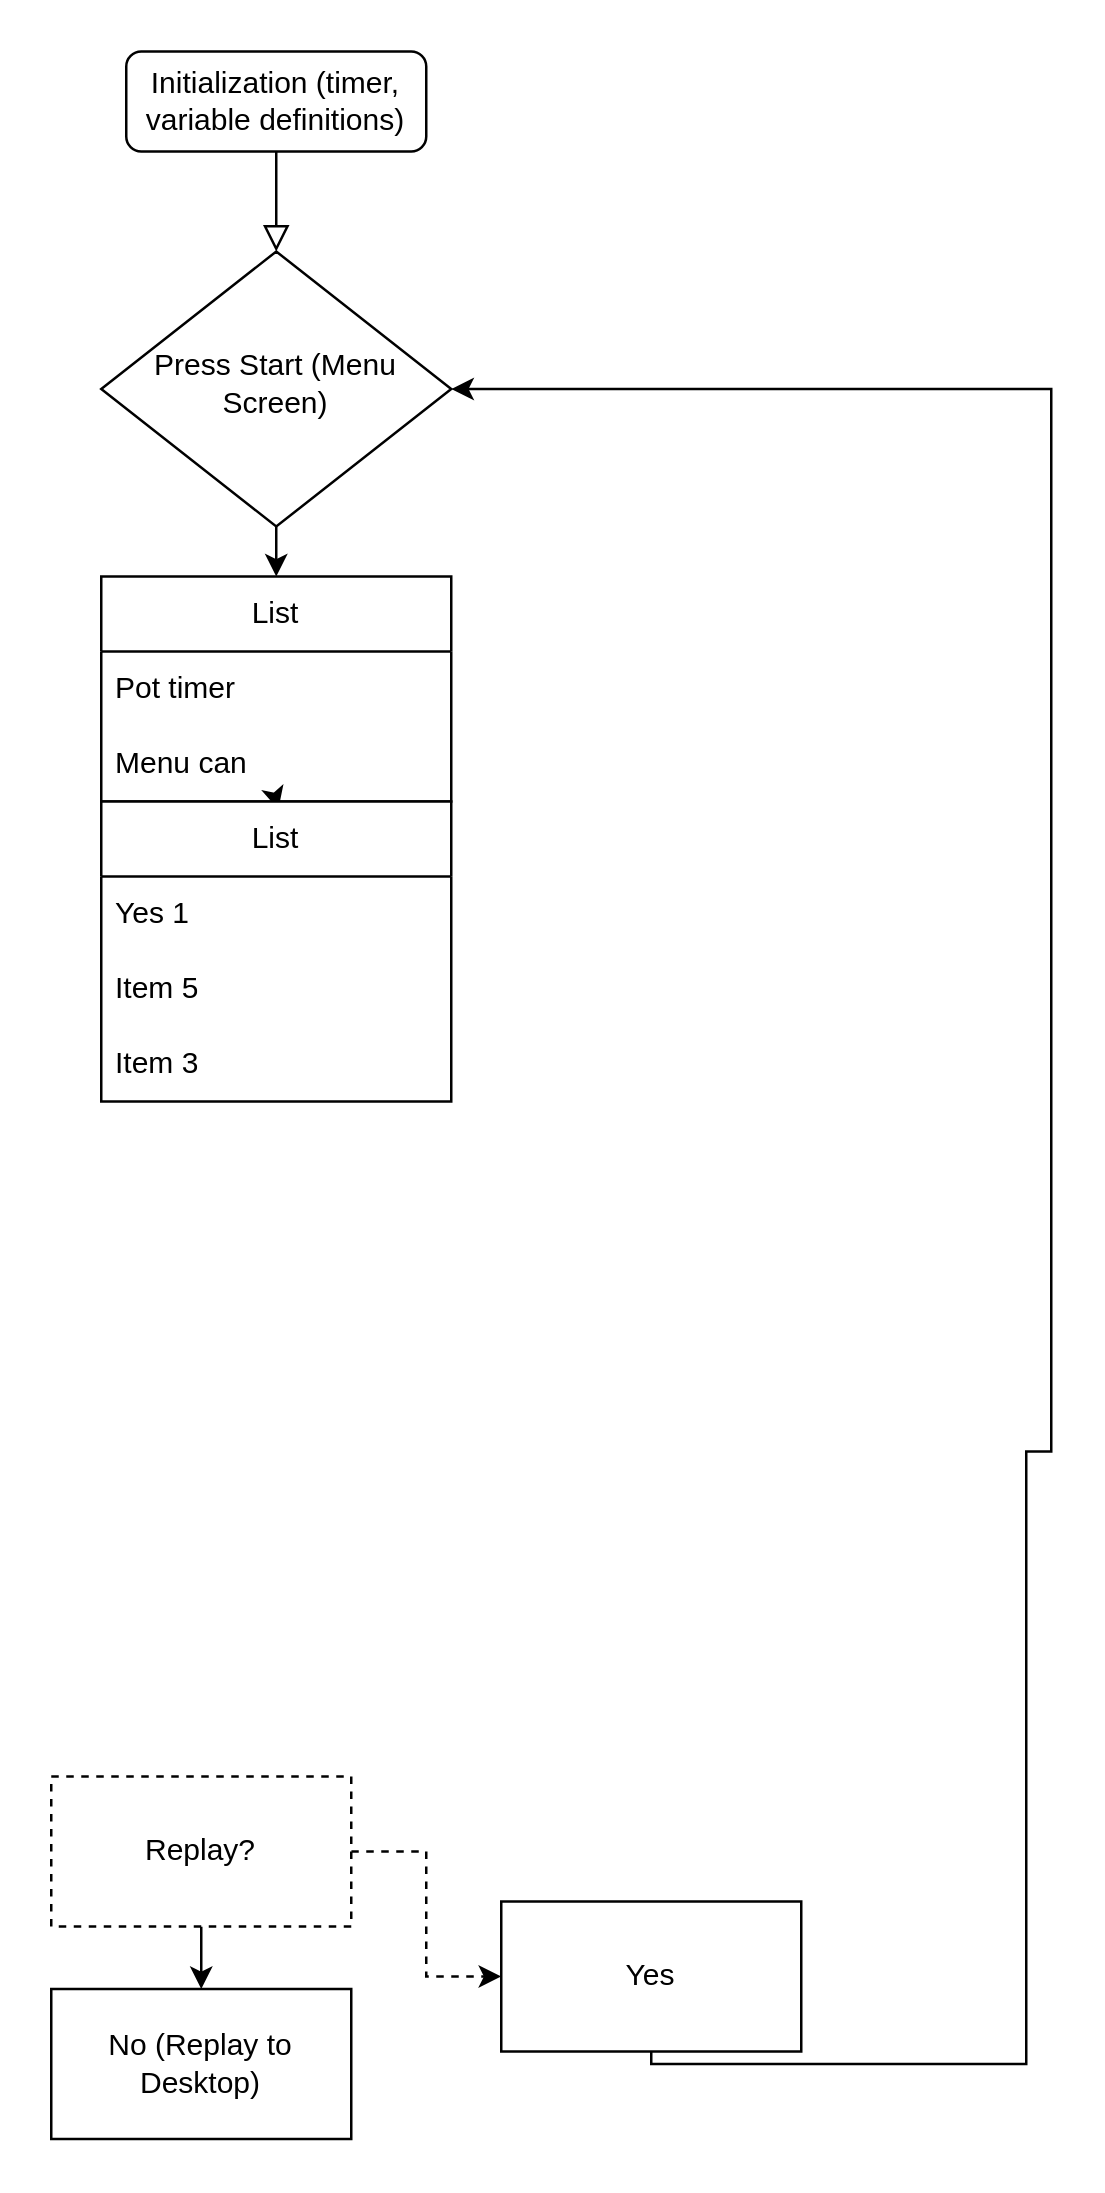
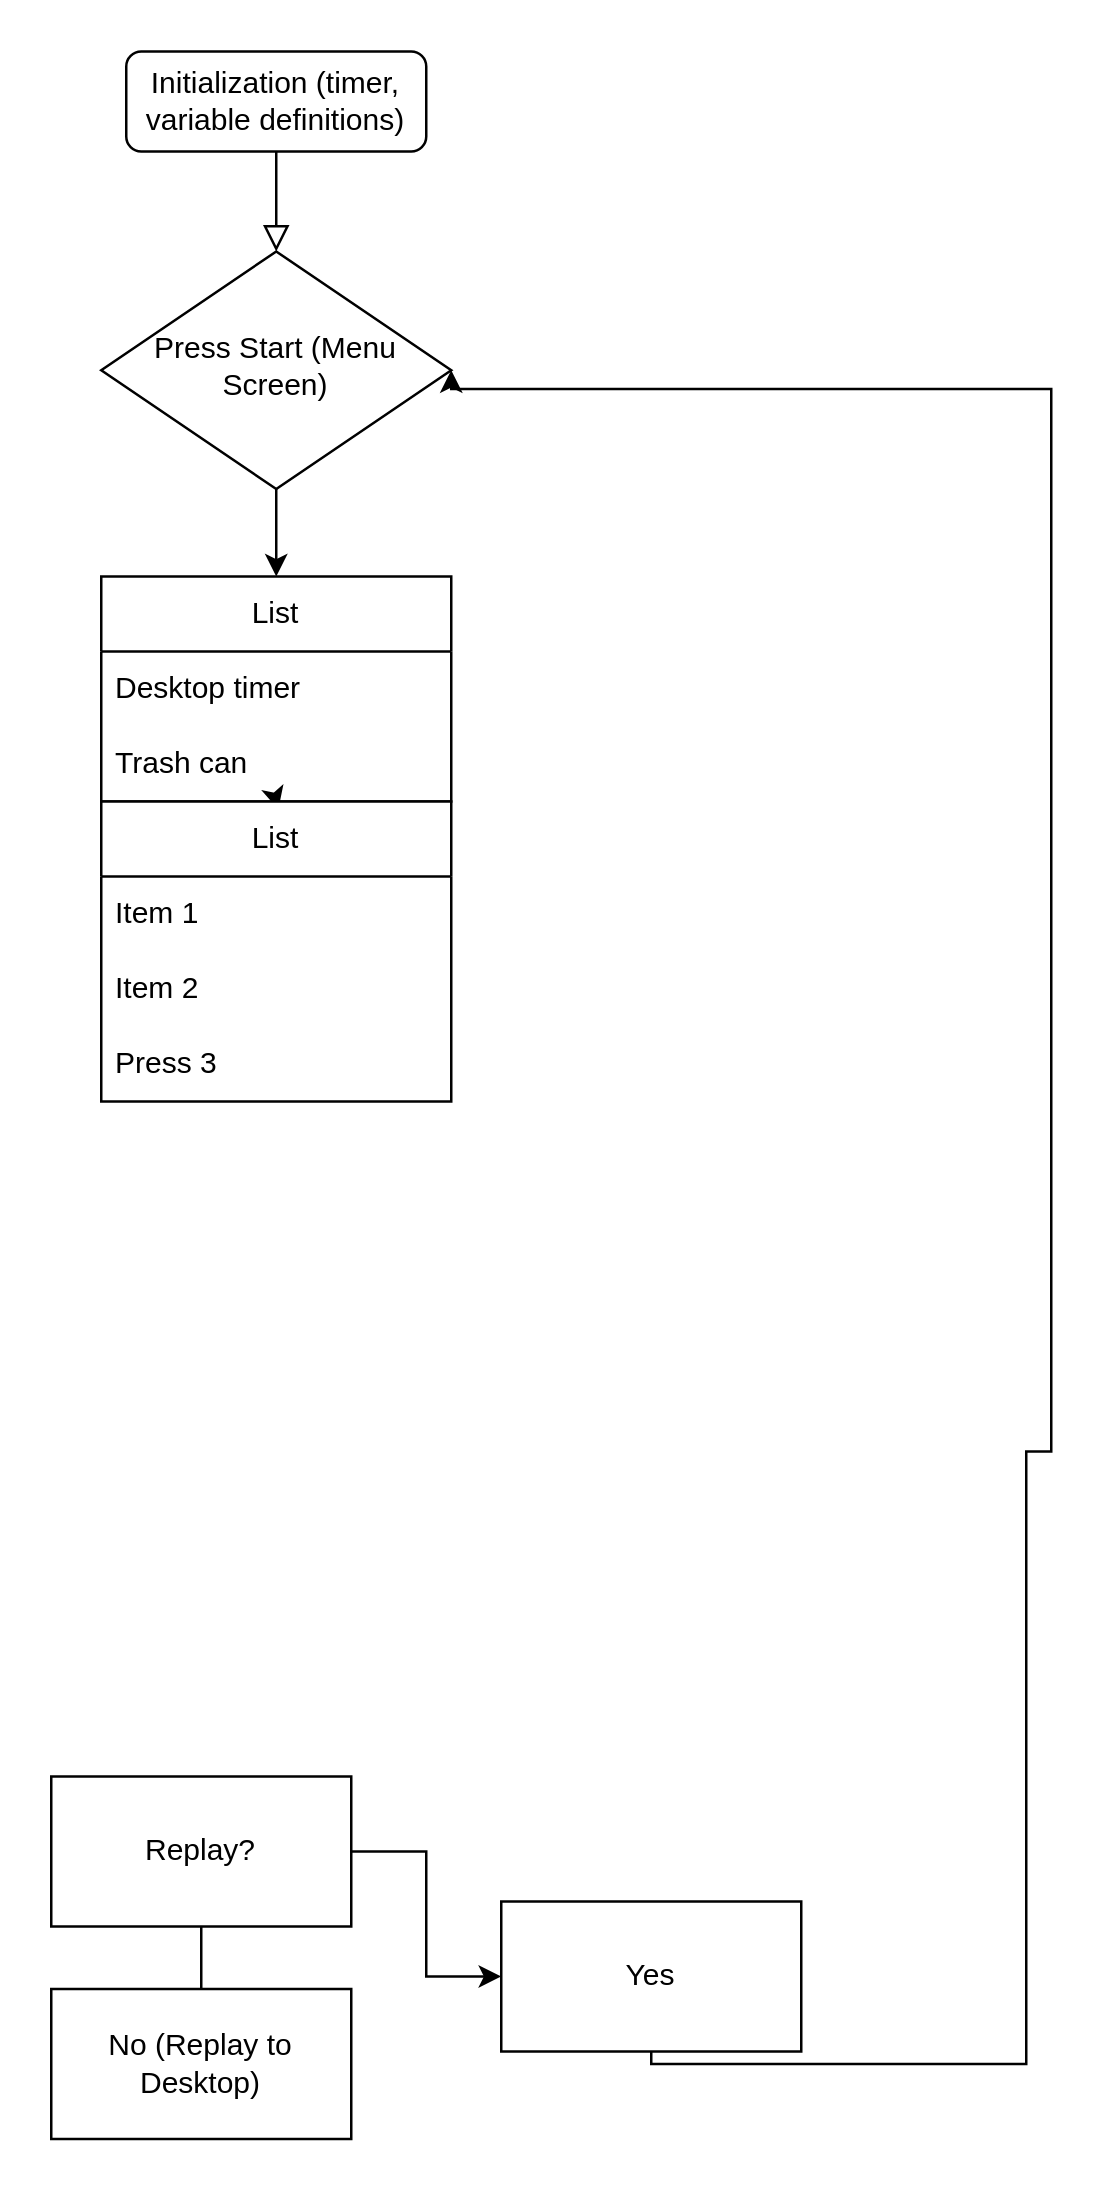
node "Press Start (Menu Screen)": size 350x275 -> 350x238
node "Pot timer": label "Pot timer" -> "Desktop timer"
node "Menu can": label "Menu can" -> "Trash can"
node "Yes 1": label "Yes 1" -> "Item 1"
node "Item 5": label "Item 5" -> "Item 2"
node "Item 3": label "Item 3" -> "Press 3"
node "Replay?": style dashed -> solid
edge "Replay?" -> "Yes": style dashed -> solid
edge "Replay?" -> "No (Replay to Desktop)": arrowhead classic -> none
